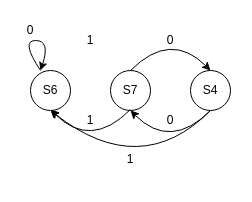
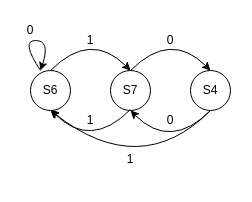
edge "S6" -> "S7": added
